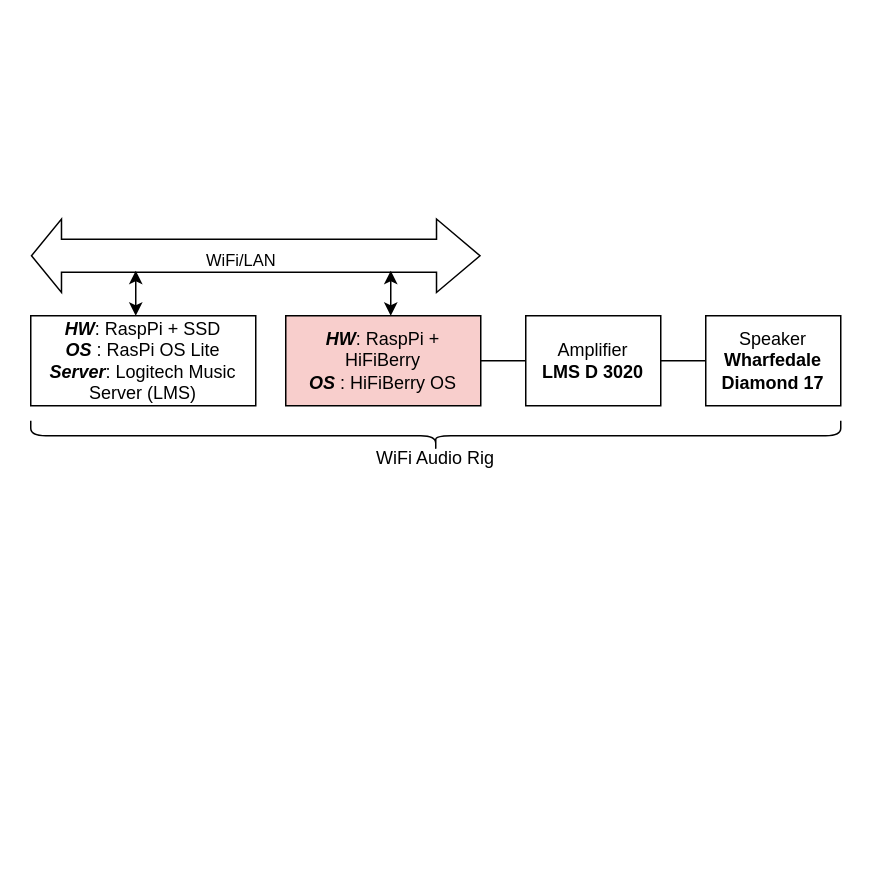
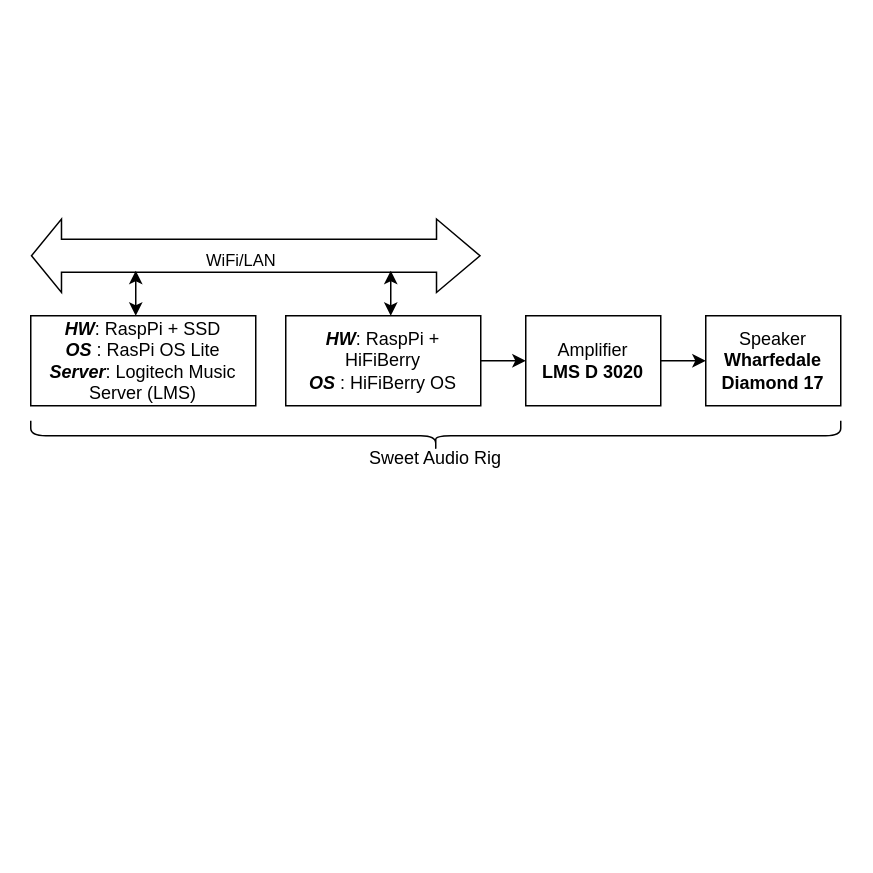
node "HW: RaspPi + HiFiBerry OS : HiFiBerry OS": fillcolor #f8cecc -> #ffffff
edge "HW: RaspPi + HiFiBerry OS : HiFiBerry OS" -- "Amplifier LMS D 3020": arrowhead none -> classic
edge "Amplifier LMS D 3020" -- "Speaker Wharfedale Diamond 17": arrowhead none -> classic
node "WiFi Audio Rig": label "WiFi Audio Rig" -> "Sweet Audio Rig"
